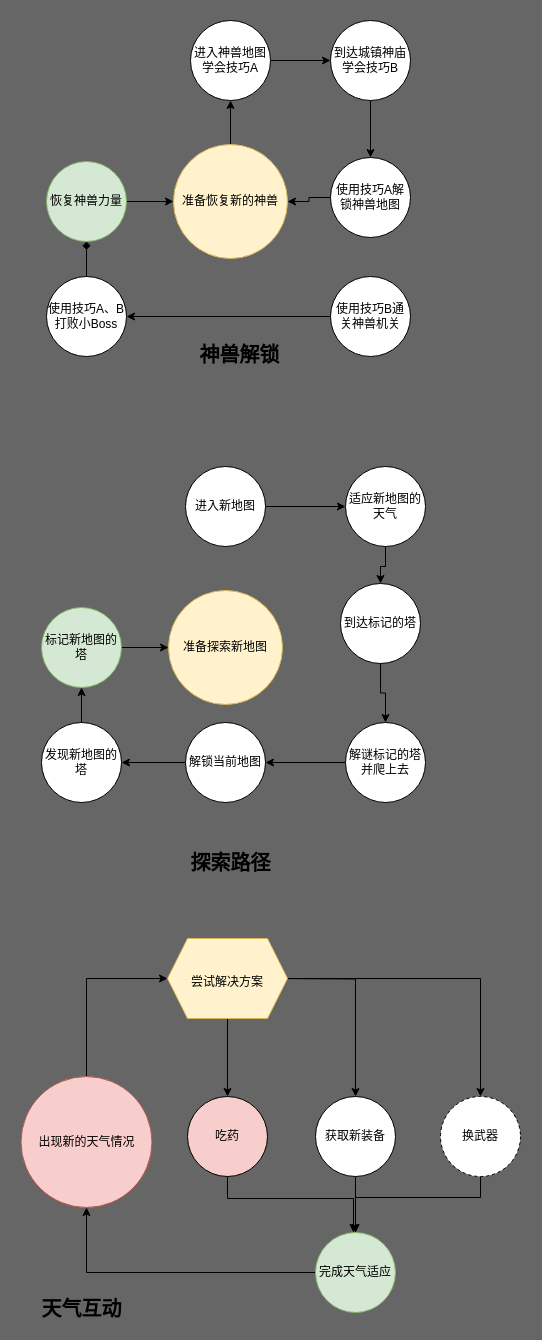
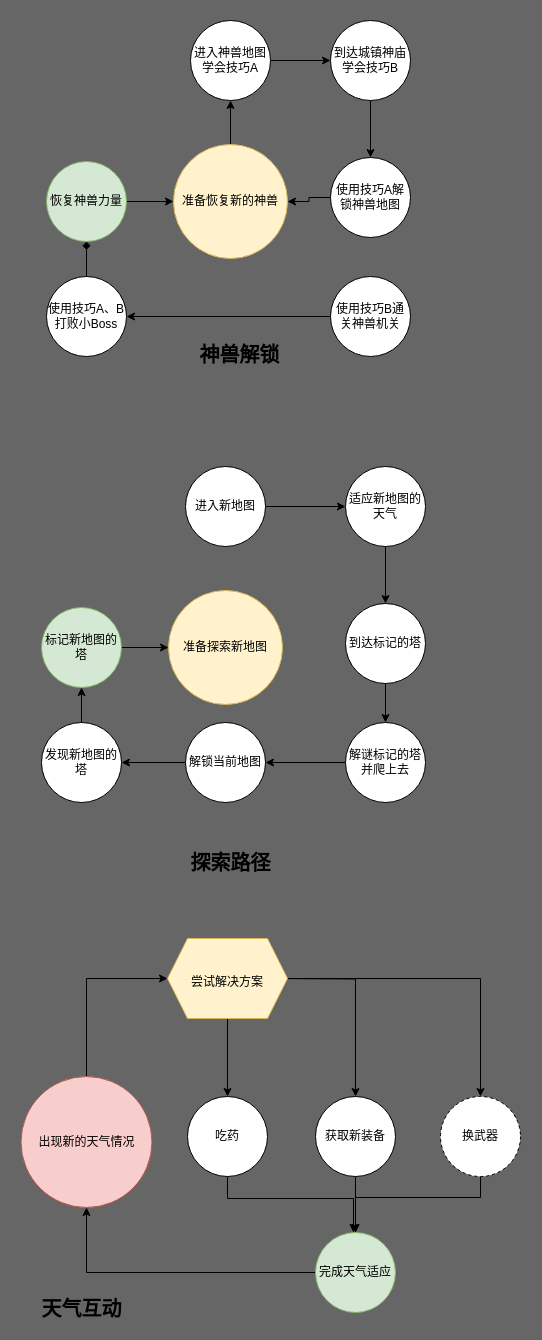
node "到达标记的塔": moved (381, 624) -> (386, 644)
node "吃药": fillcolor #f8cecc -> #ffffff
